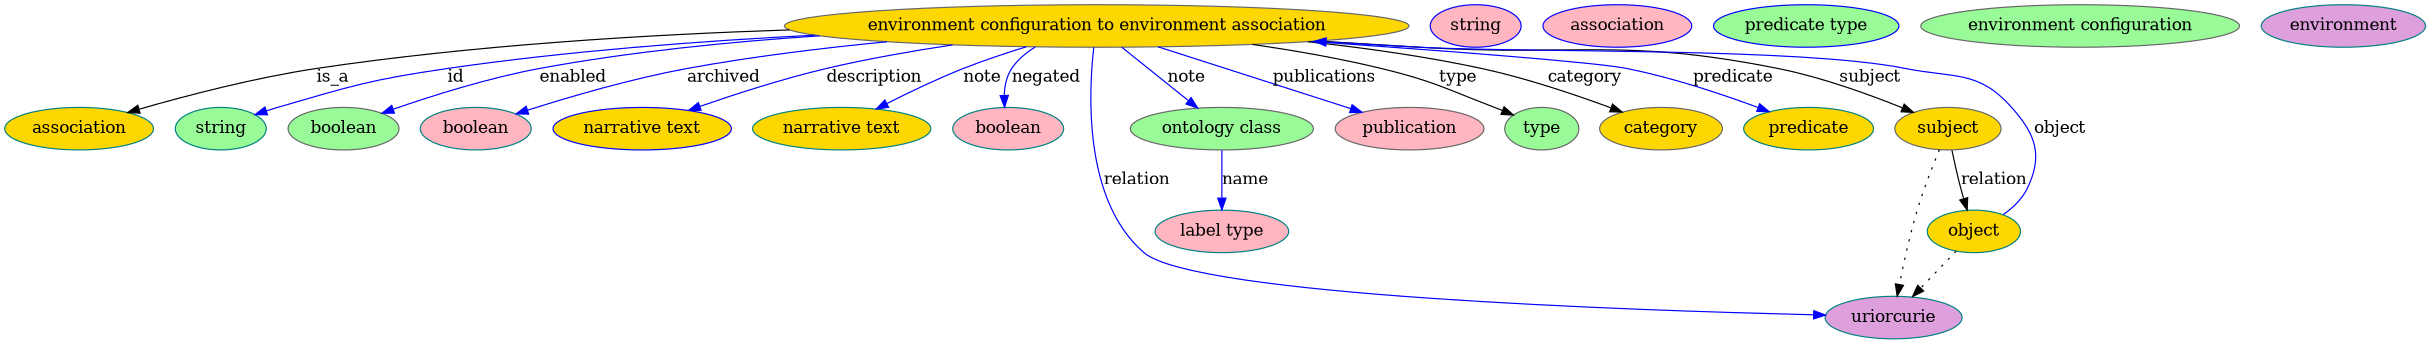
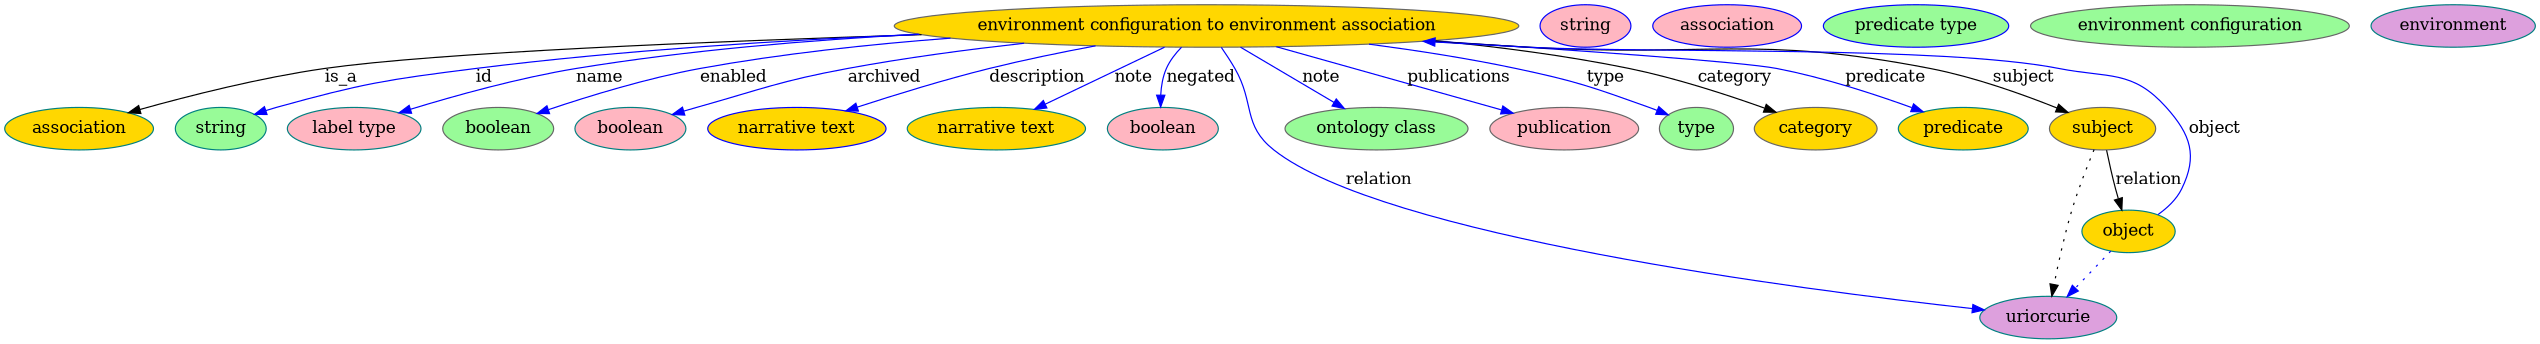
edge "environment configuration to environment association" -> "type": color black -> blue
edge "ontology class" -> "label type": now "environment configuration to environment association" -> "label type"
edge "object" -> "uriorcurie": color black -> blue
